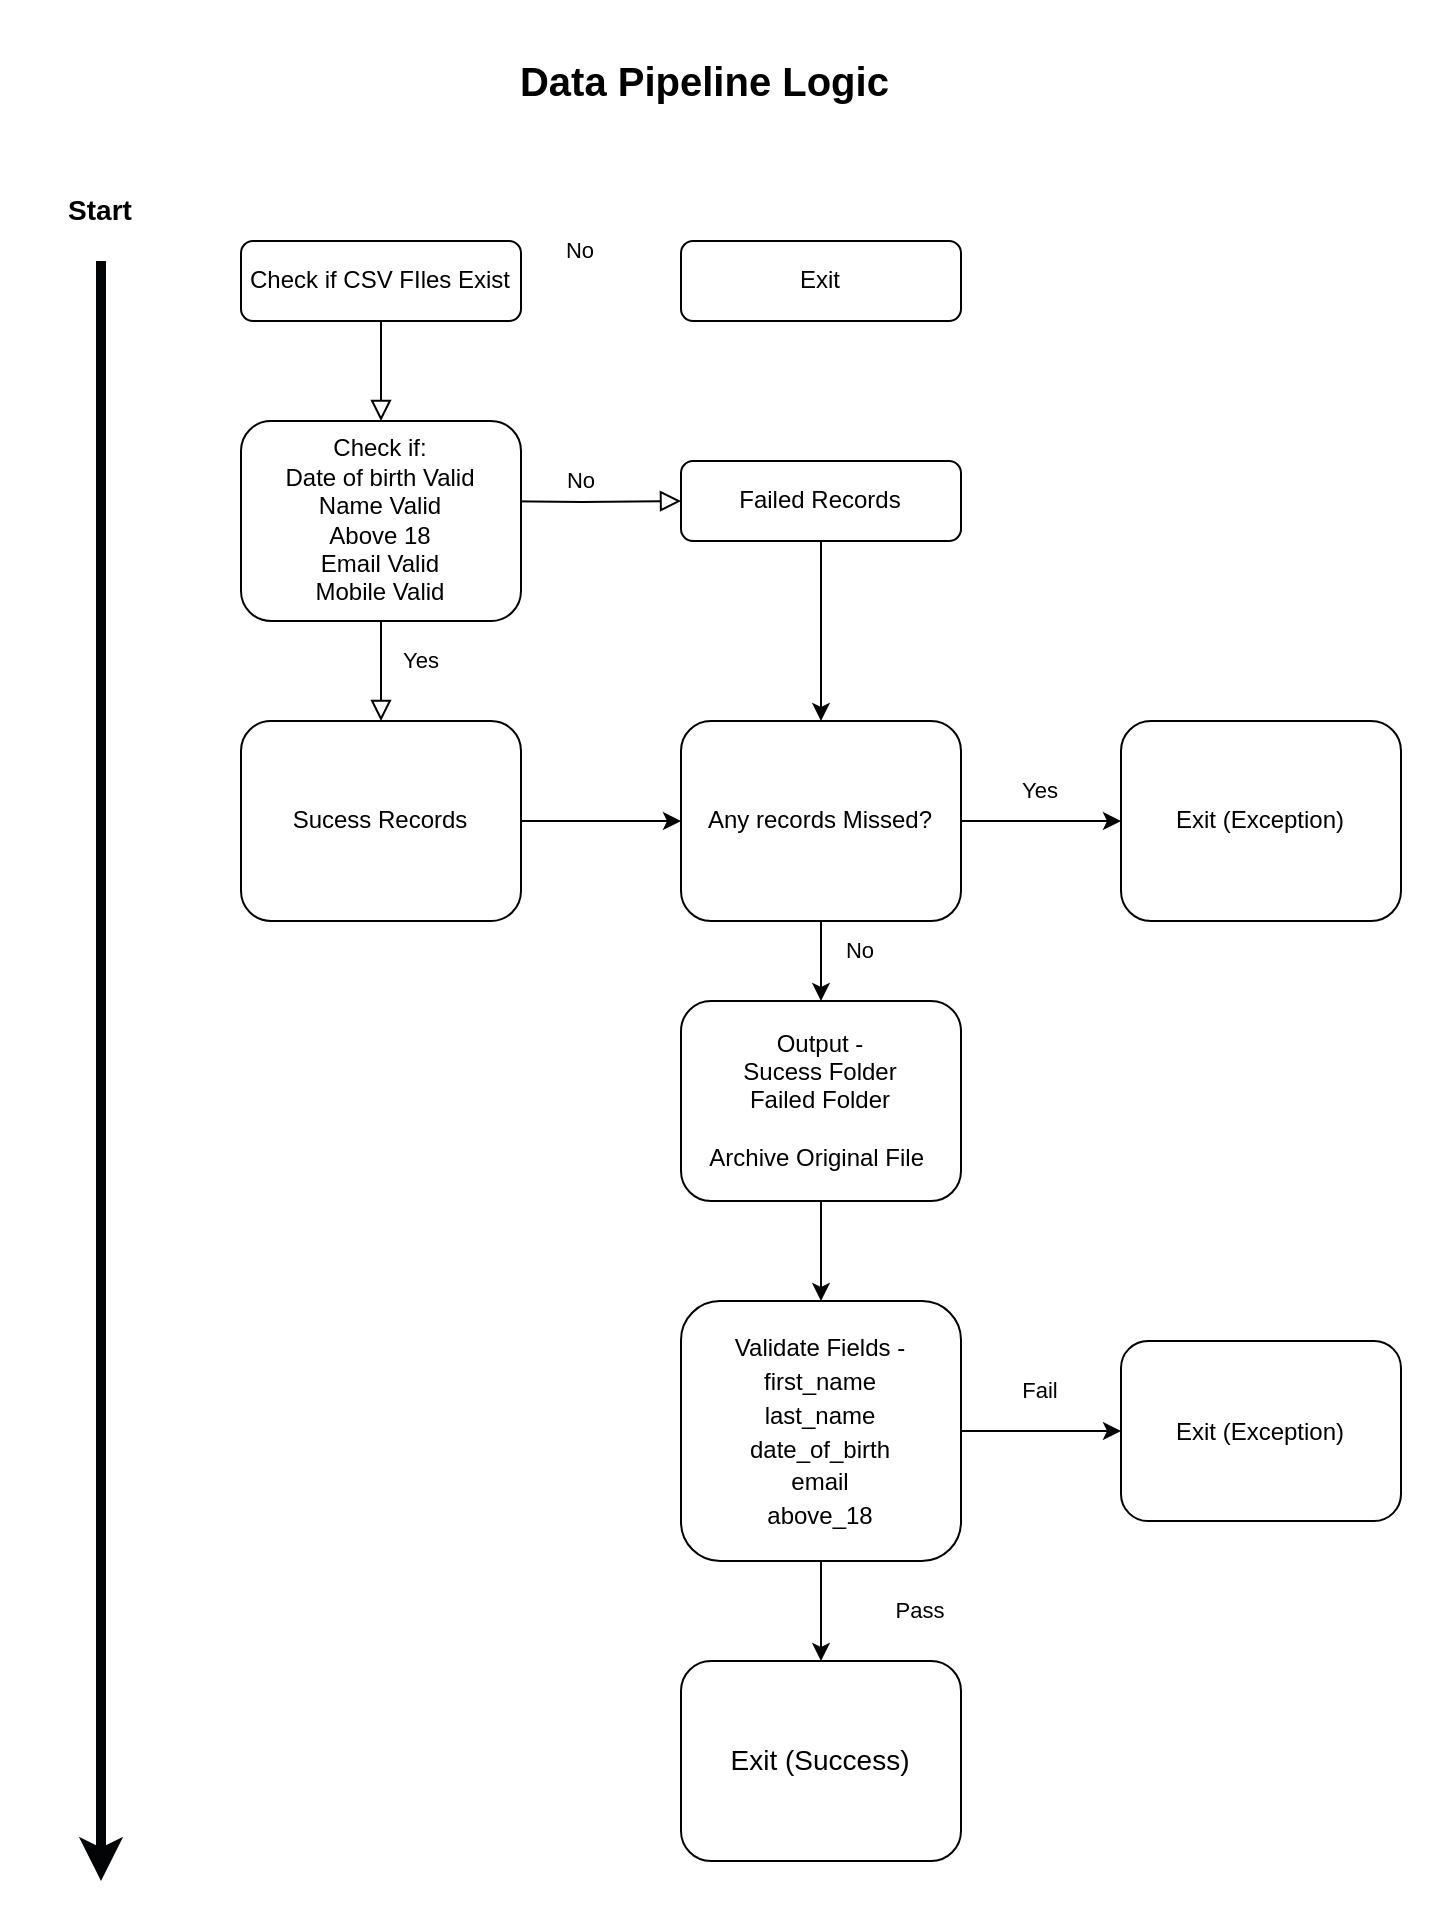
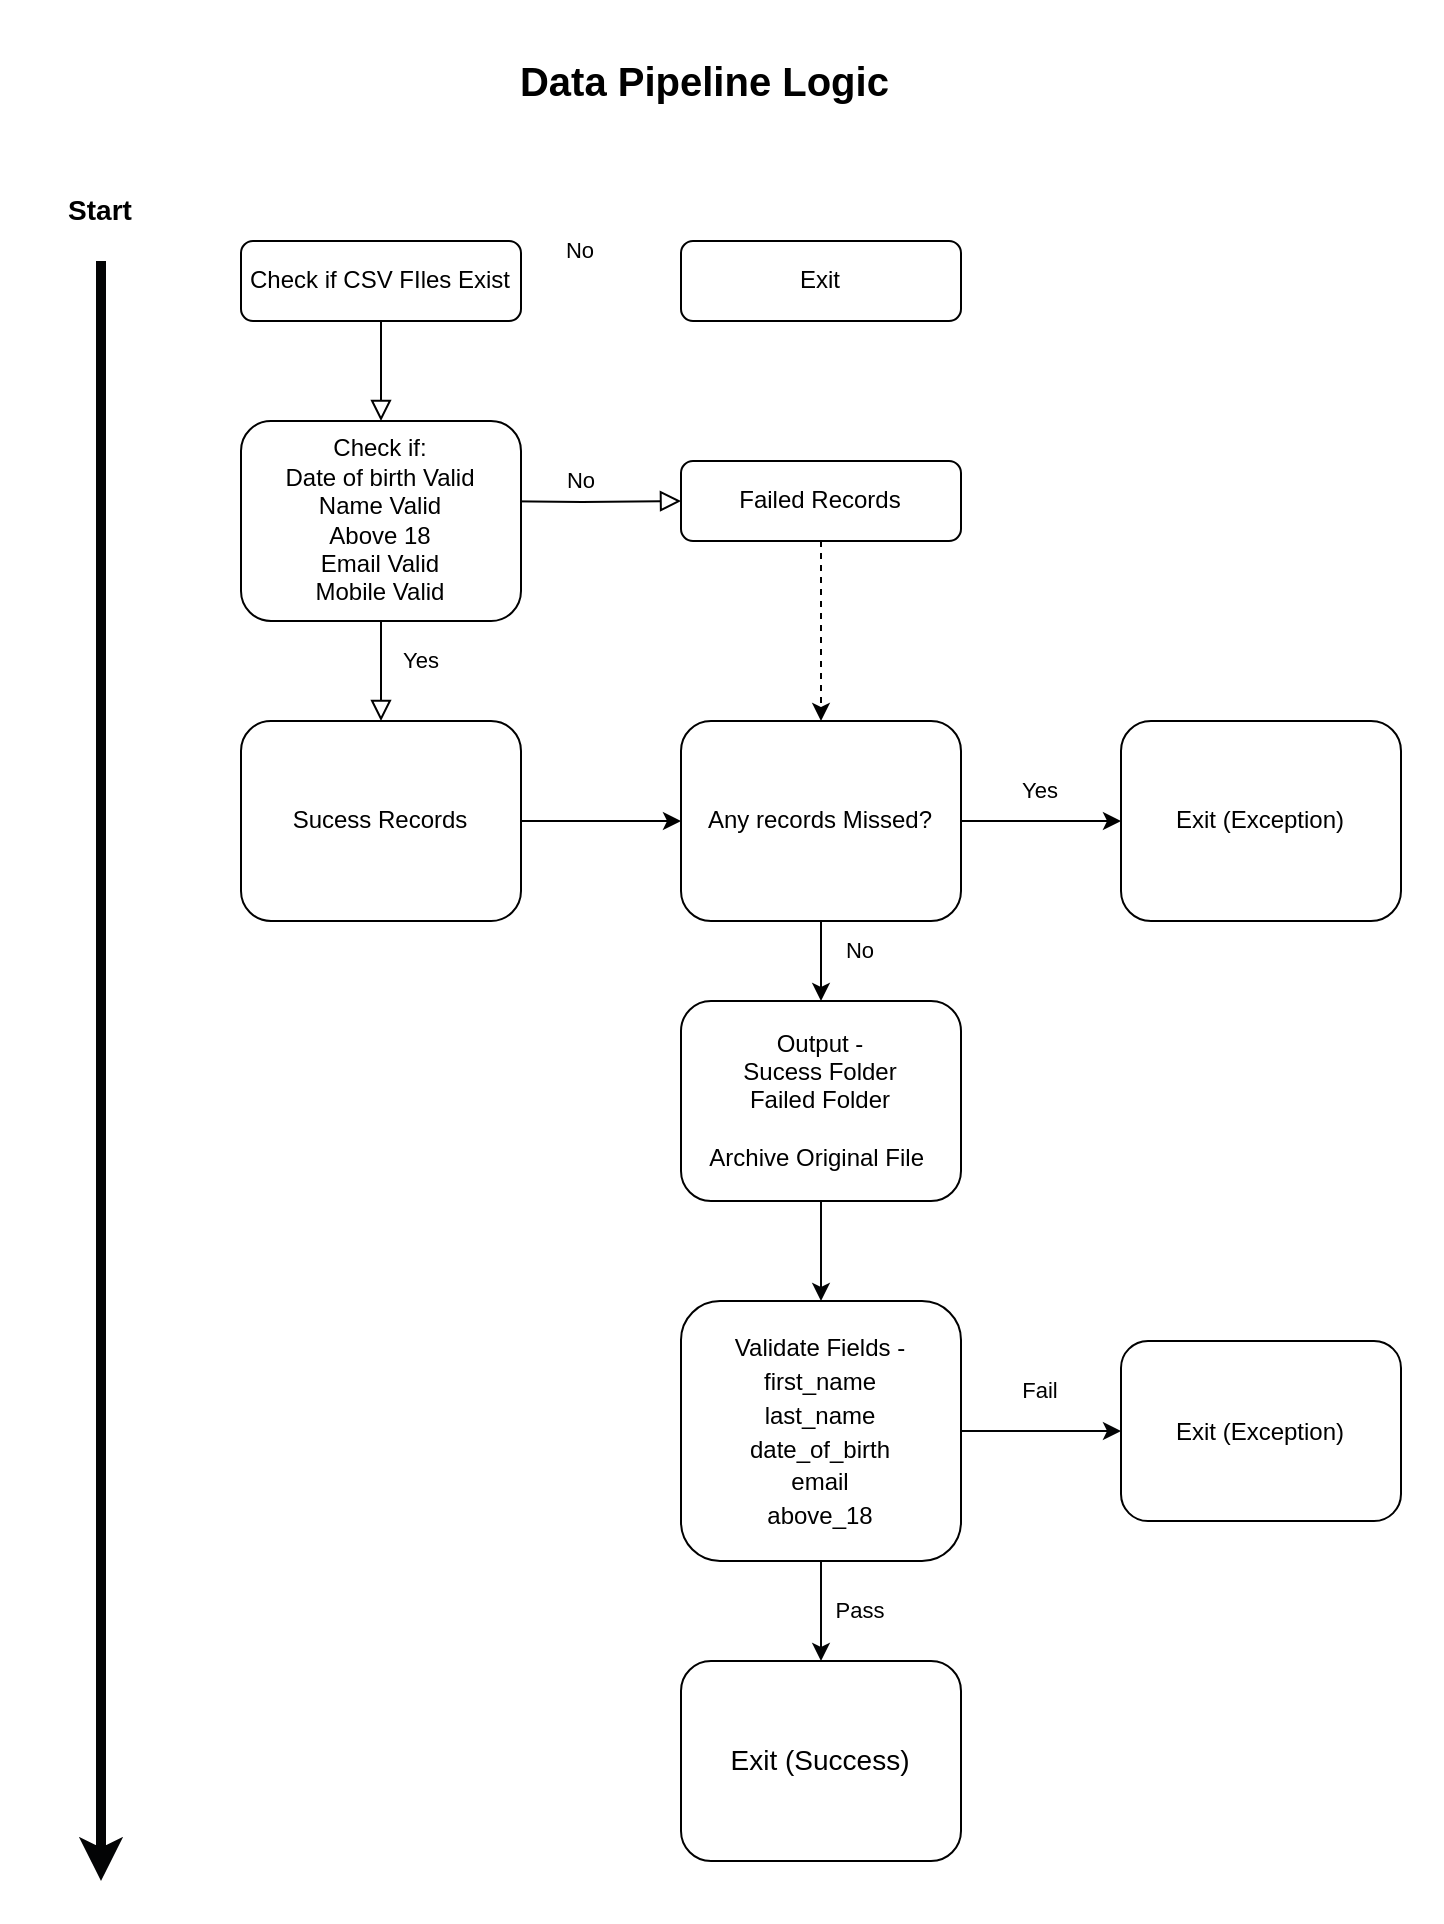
edge "Failed Records" -> "Any records Missed?": style solid -> dashed
node "Pass": moved (921, 1611) -> (861, 1611)
